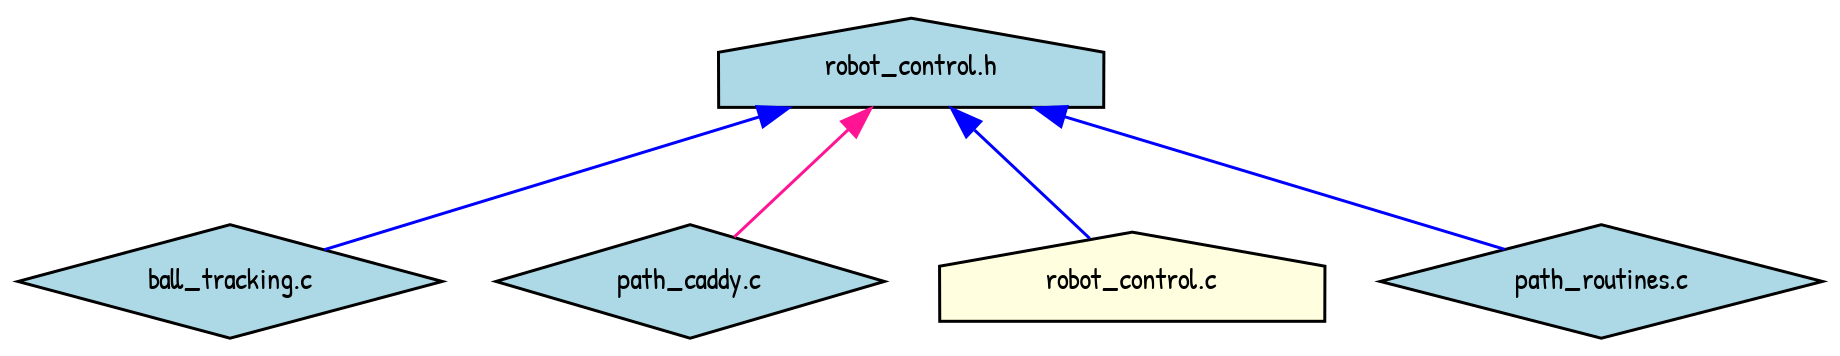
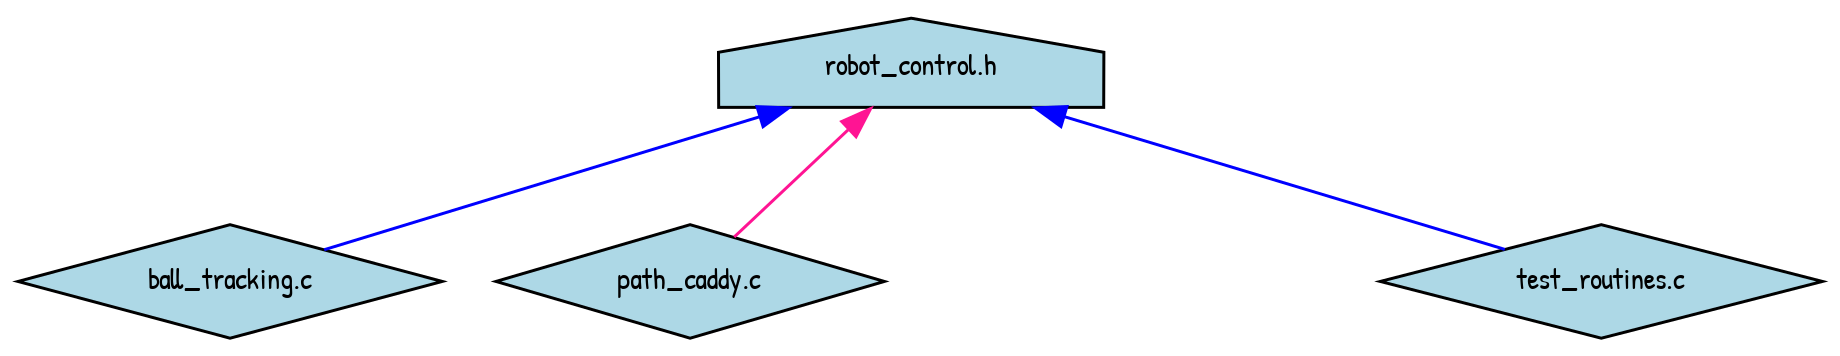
node "robot_control.c": removed
node "path_routines.c": label "path_routines.c" -> "test_routines.c"
